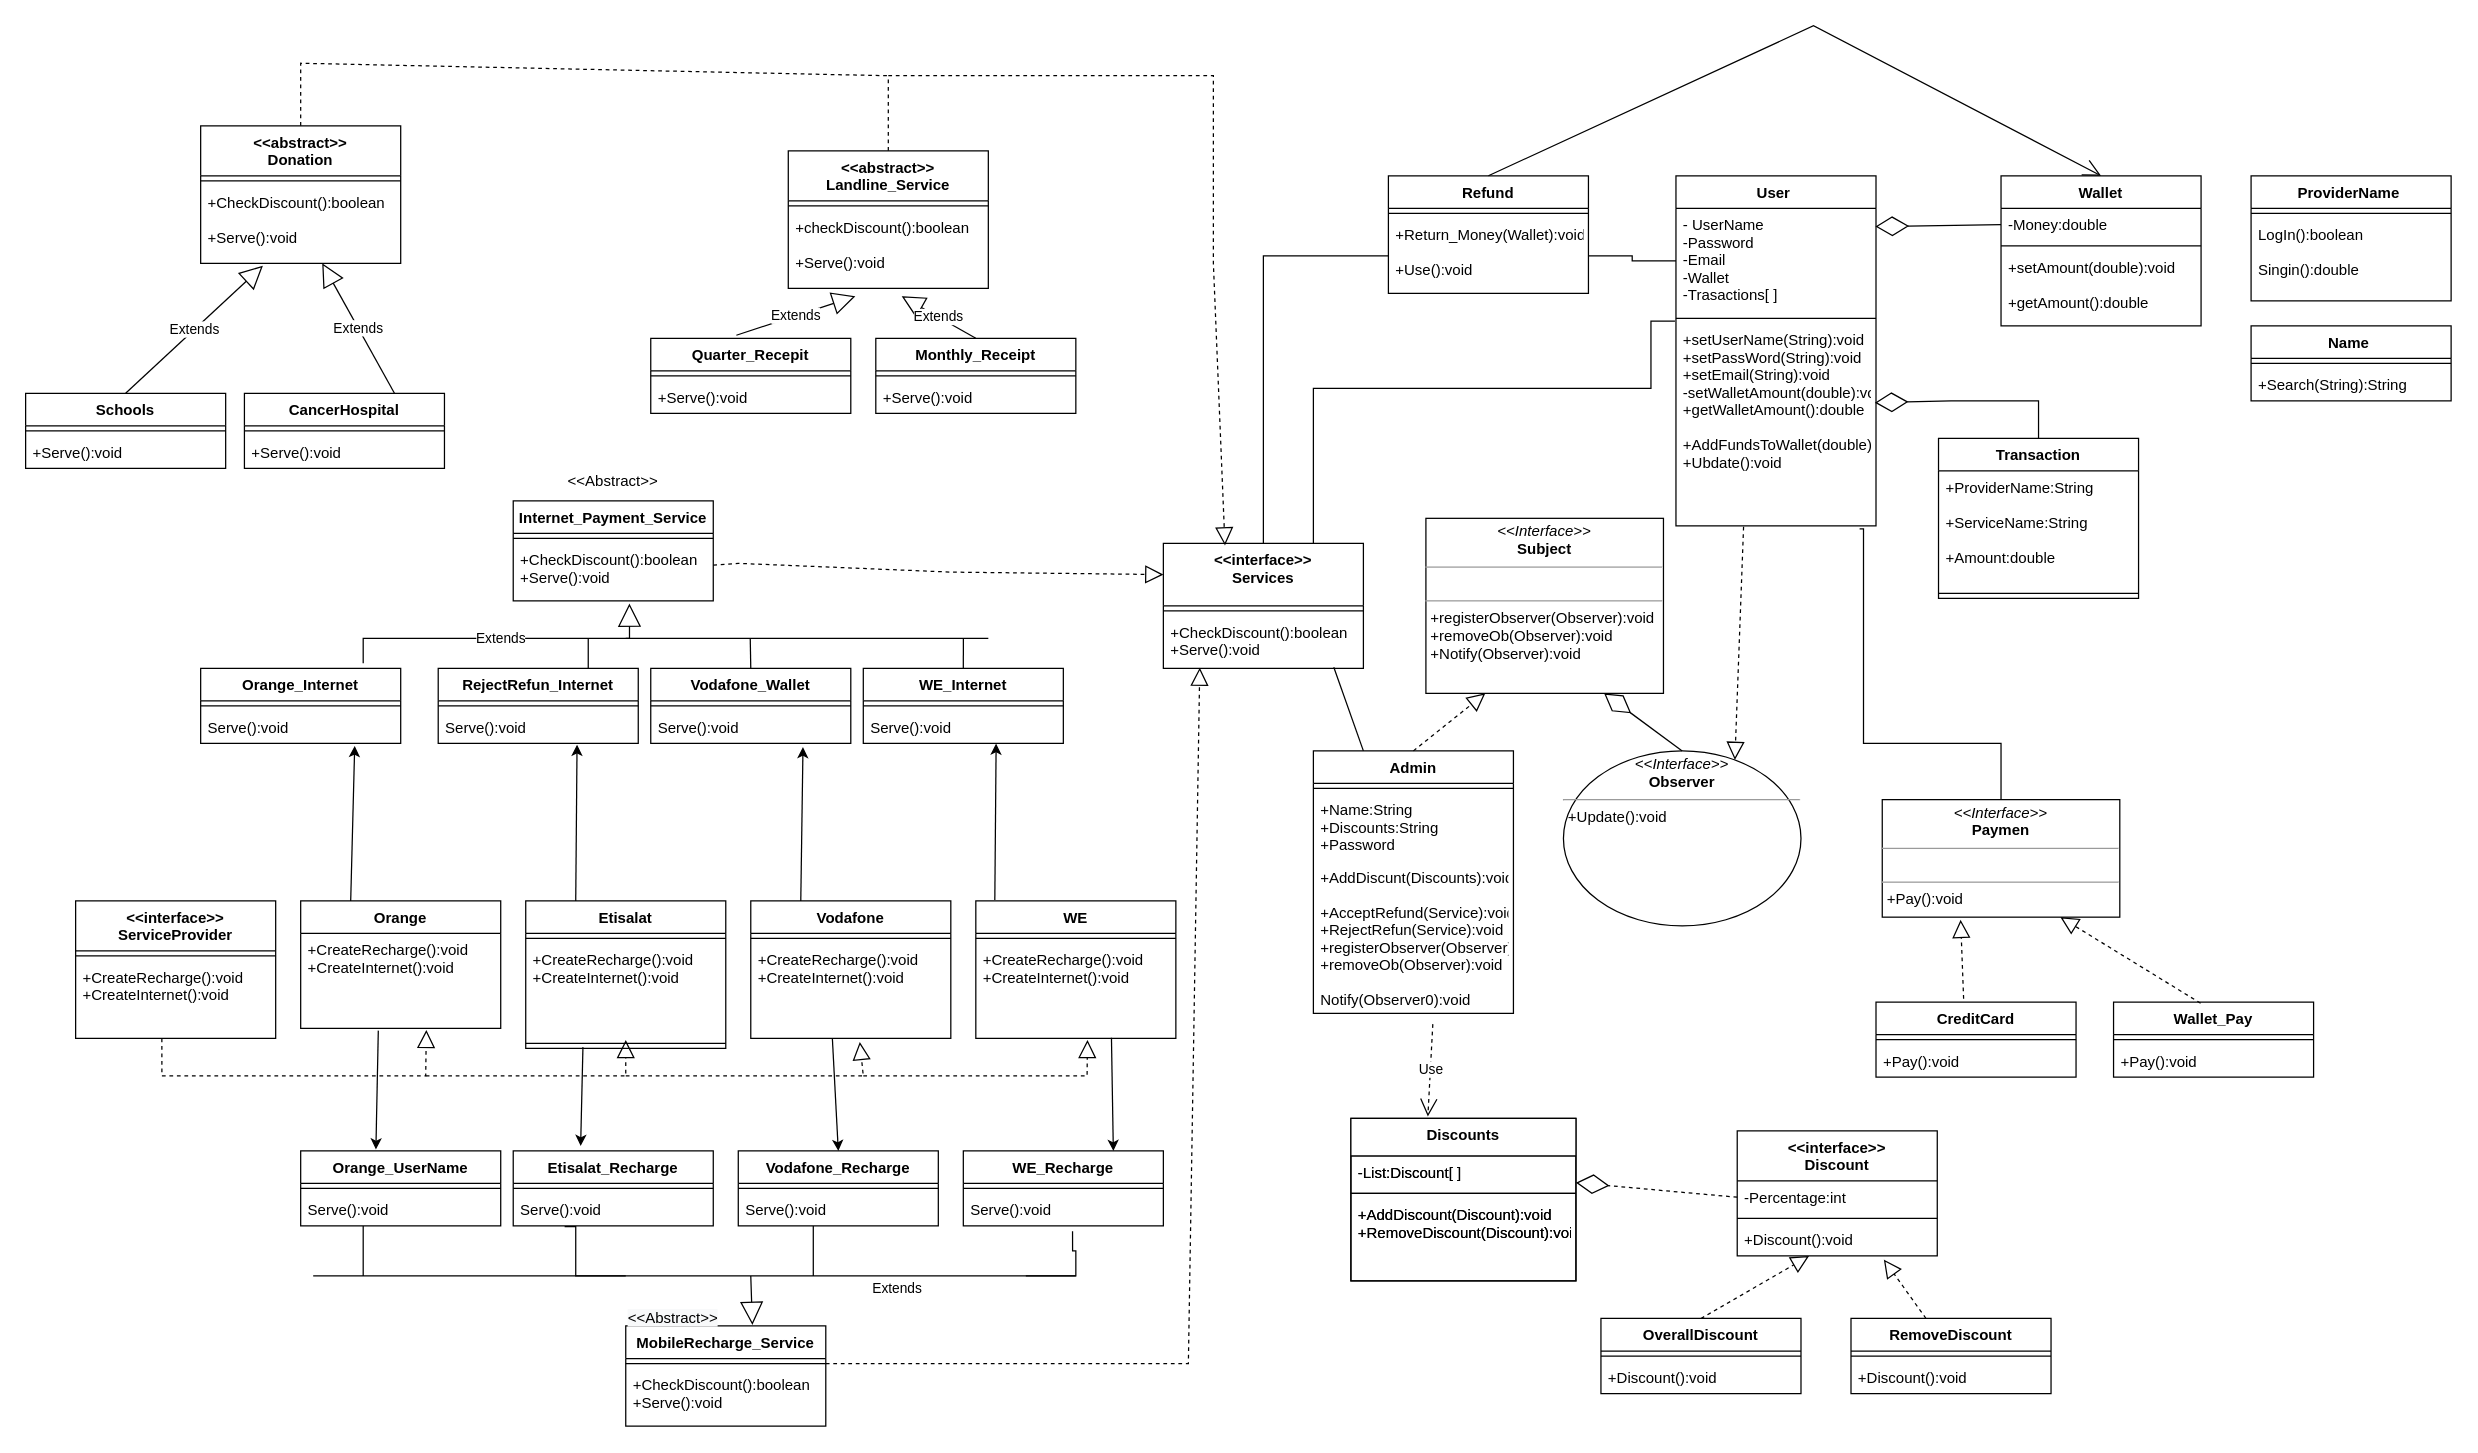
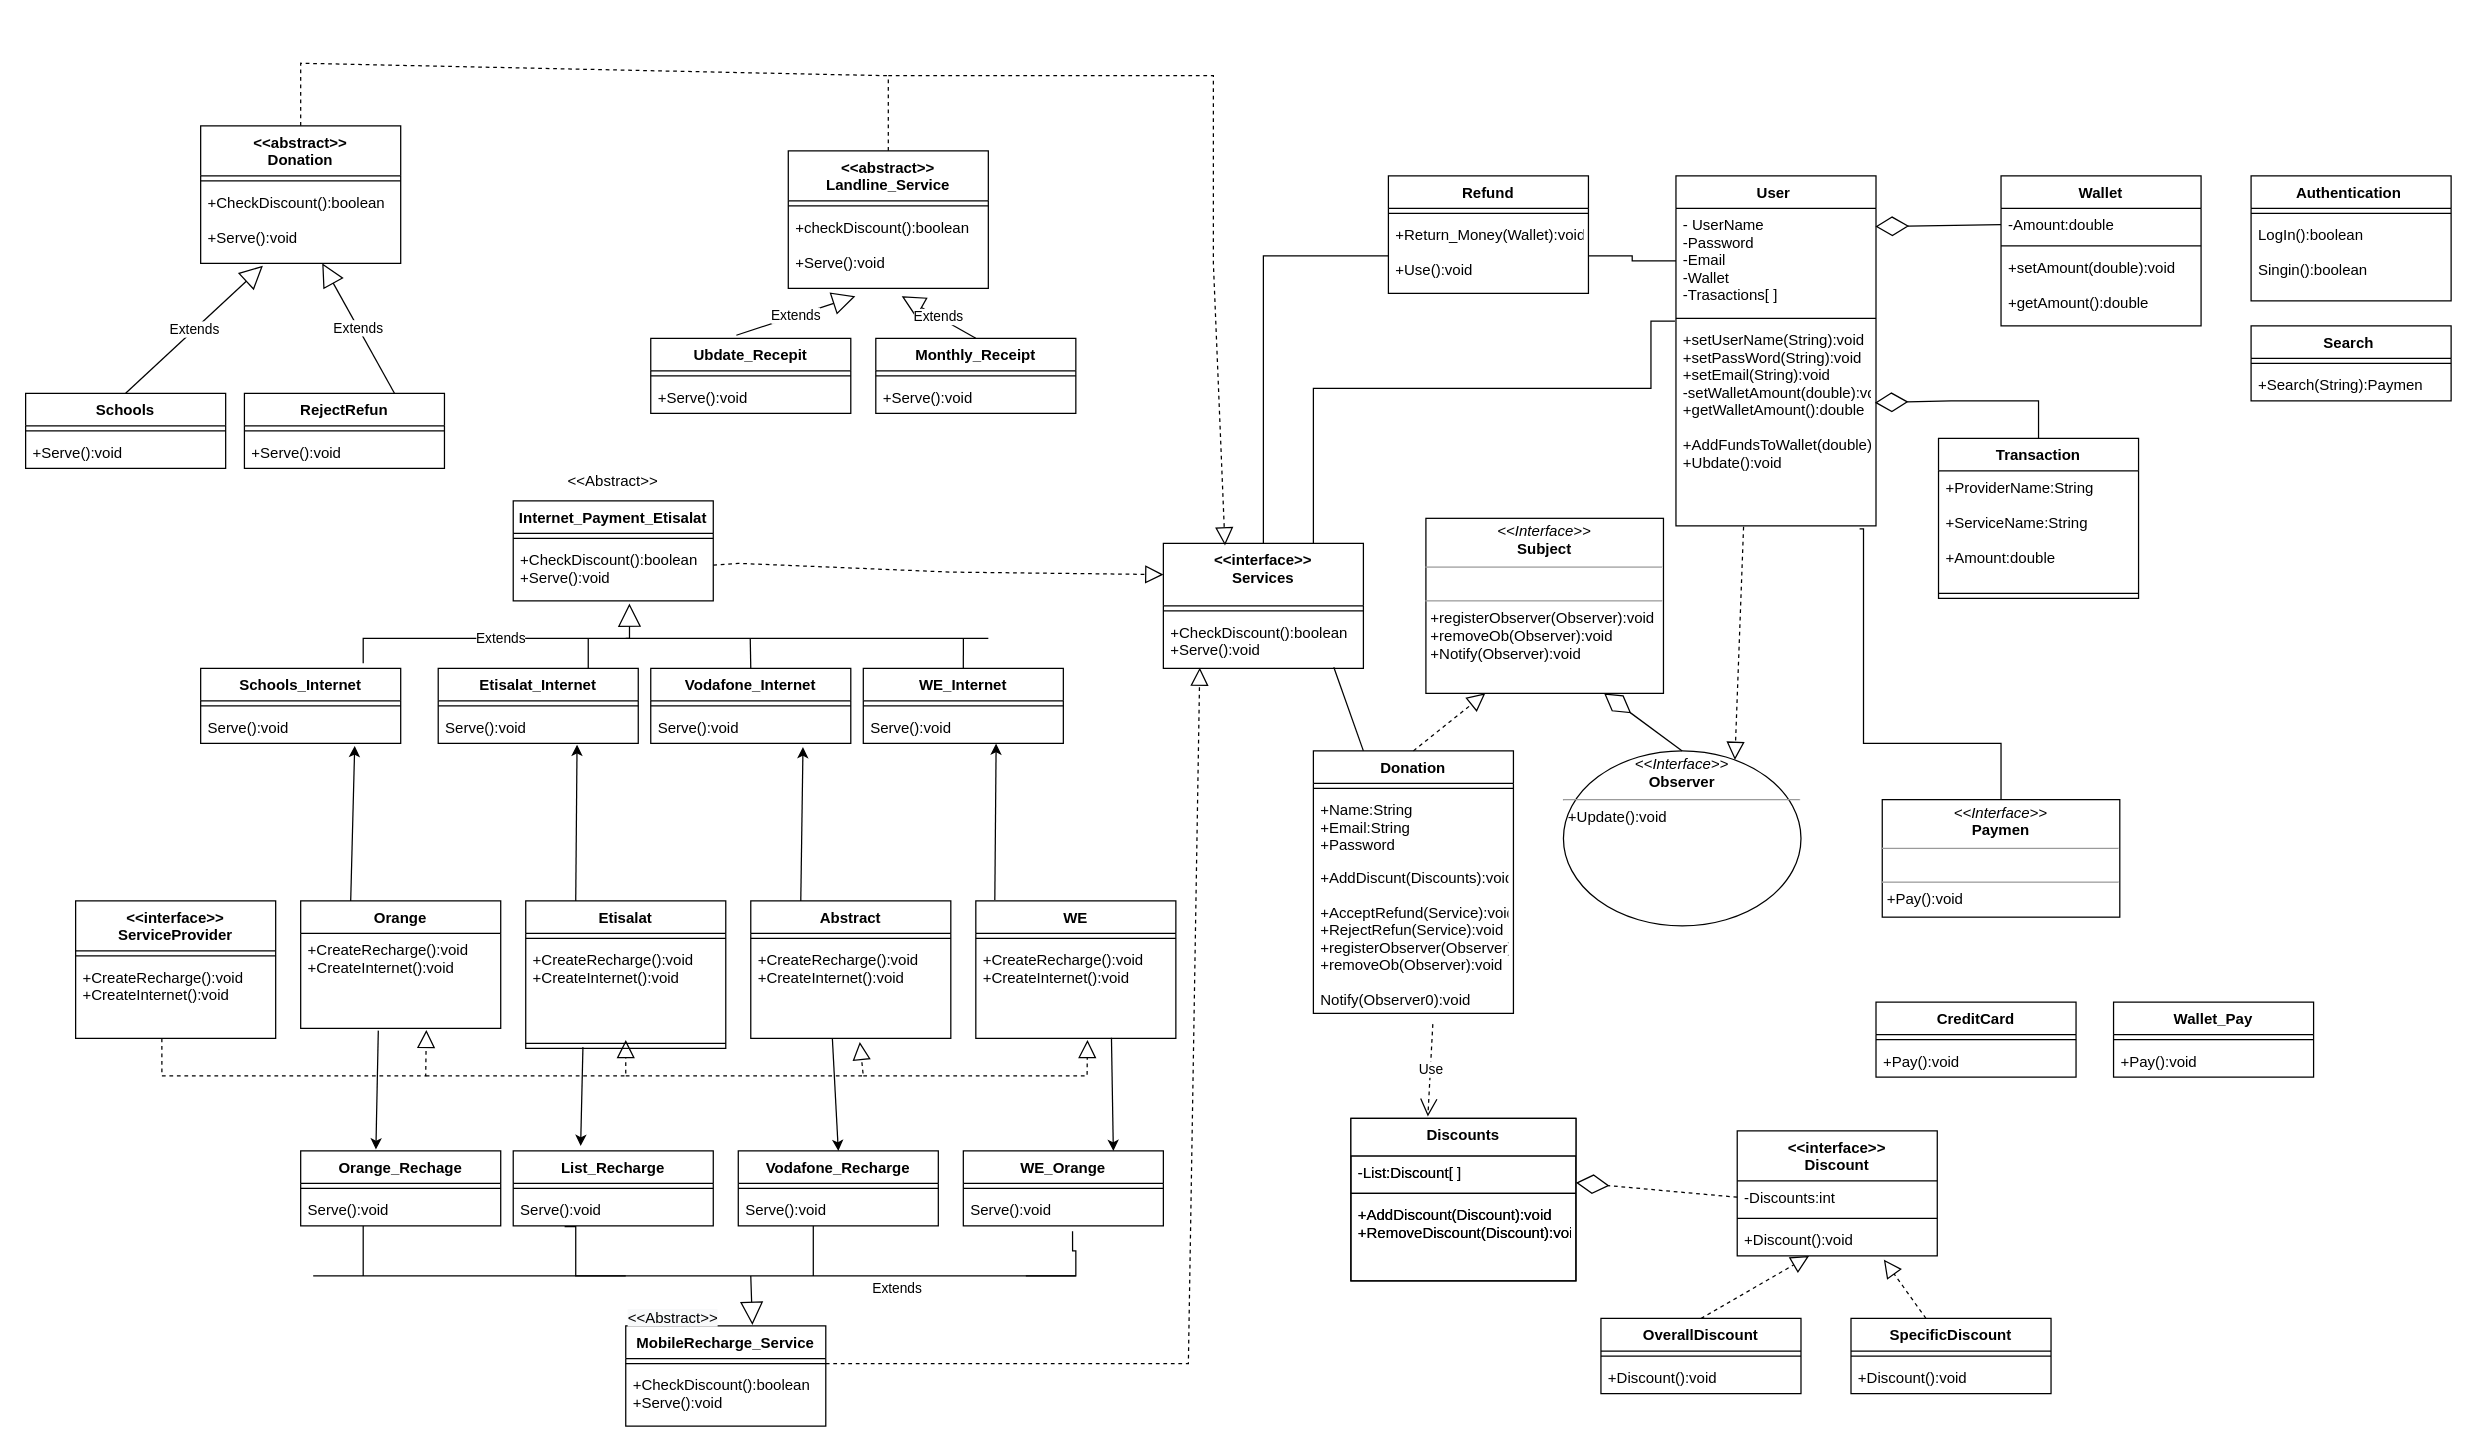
edge "Refund" -> "Wallet": removed
node "ProviderName": label "ProviderName" -> "Authentication"
node "-Money:double": label "-Money:double" -> "-Amount:double"
node "LogIn():boolean Singin():double": label "LogIn():boolean Singin():double" -> "LogIn():boolean Singin():boolean"
node "Name": label "Name" -> "Search"
node "Quarter_Recepit": label "Quarter_Recepit" -> "Ubdate_Recepit"
node "+Search(String):String": label "+Search(String):String" -> "+Search(String):Paymen"
node "CancerHospital": label "CancerHospital" -> "RejectRefun"
node "Internet_Payment_Service": label "Internet_Payment_Service" -> "Internet_Payment_Etisalat"
node "Orange_Internet": label "Orange_Internet" -> "Schools_Internet"
node "RejectRefun_Internet": label "RejectRefun_Internet" -> "Etisalat_Internet"
node "Vodafone_Wallet": label "Vodafone_Wallet" -> "Vodafone_Internet"
node "Admin": label "Admin" -> "Donation"
node "+Name:String +Discounts:String +Password": label "+Name:String +Discounts:String +Password" -> "+Name:String +Email:String +Password"
node "Vodafone": label "Vodafone" -> "Abstract"
edge "Wallet_Pay" -> "<<Interface>> Paymen +Pay():void": removed
edge "CreditCard" -> "<<Interface>> Paymen +Pay():void": removed
node "Orange_UserName": label "Orange_UserName" -> "Orange_Rechage"
node "Etisalat_Recharge": label "Etisalat_Recharge" -> "List_Recharge"
node "WE_Recharge": label "WE_Recharge" -> "WE_Orange"
node "-Percentage:int": label "-Percentage:int" -> "-Discounts:int"
node "RemoveDiscount": label "RemoveDiscount" -> "SpecificDiscount"
